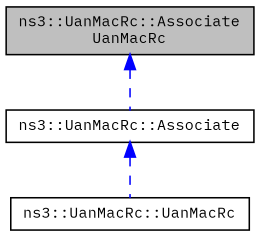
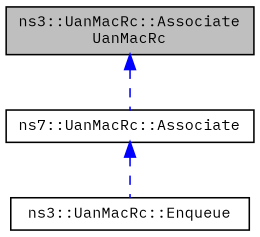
node "ns3::UanMacRc::Associate": label "ns3::UanMacRc::Associate" -> "ns7::UanMacRc::Associate"
node "ns3::UanMacRc::UanMacRc": label "ns3::UanMacRc::UanMacRc" -> "ns3::UanMacRc::Enqueue"
